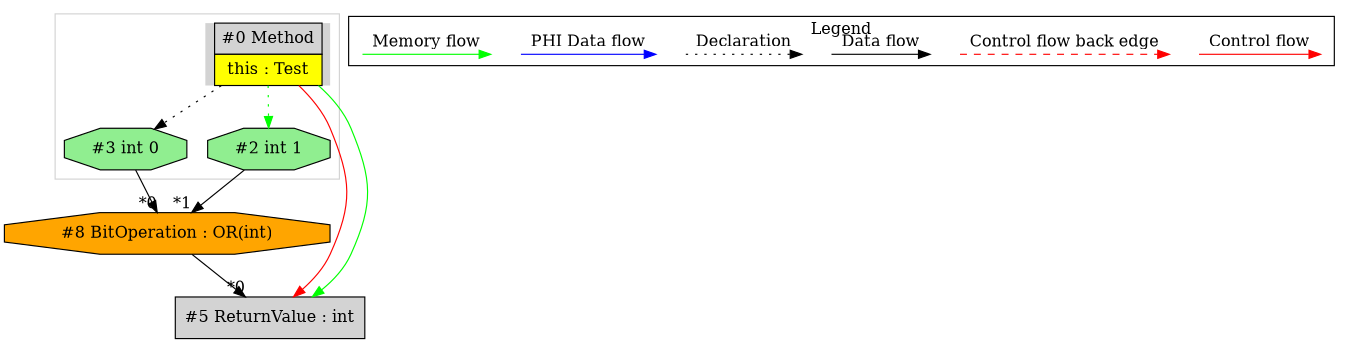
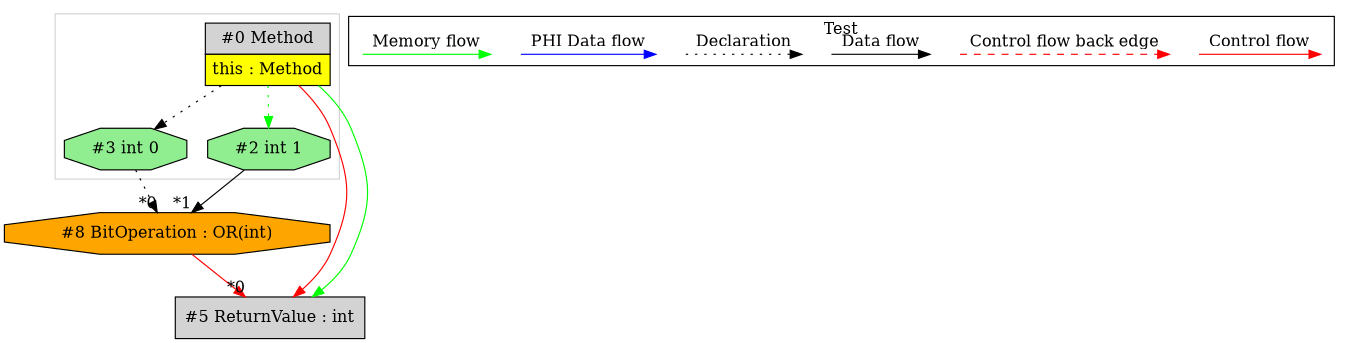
cluster "Legend": label "Legend" -> "Test"
node "#0 Method": text "this : Test" -> "this : Method"
edge "#3 int 0" -> "#8 BitOperation : OR(int)": style solid -> dotted
edge "#8 BitOperation : OR(int)" -> "#5 ReturnValue : int": color black -> red
